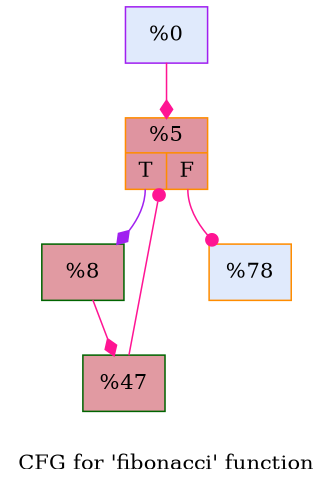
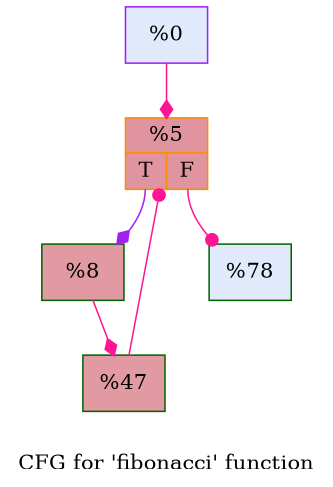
node "%78": color darkorange -> darkgreen
